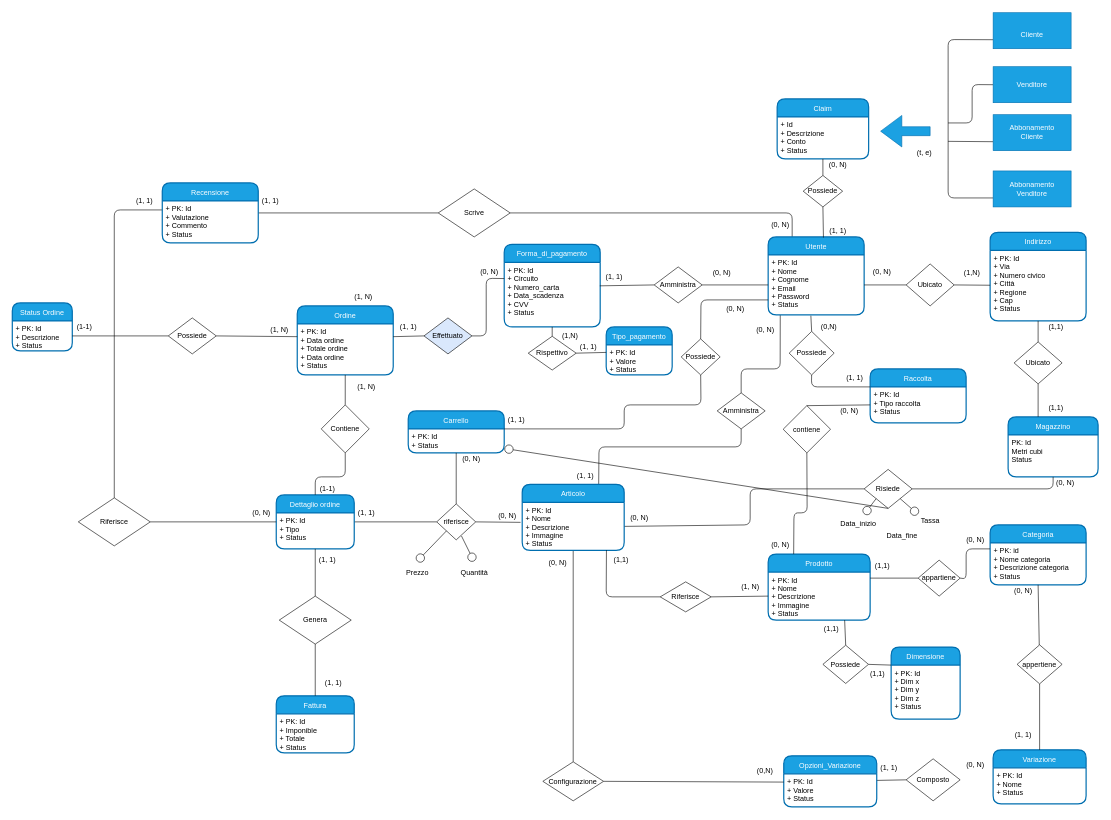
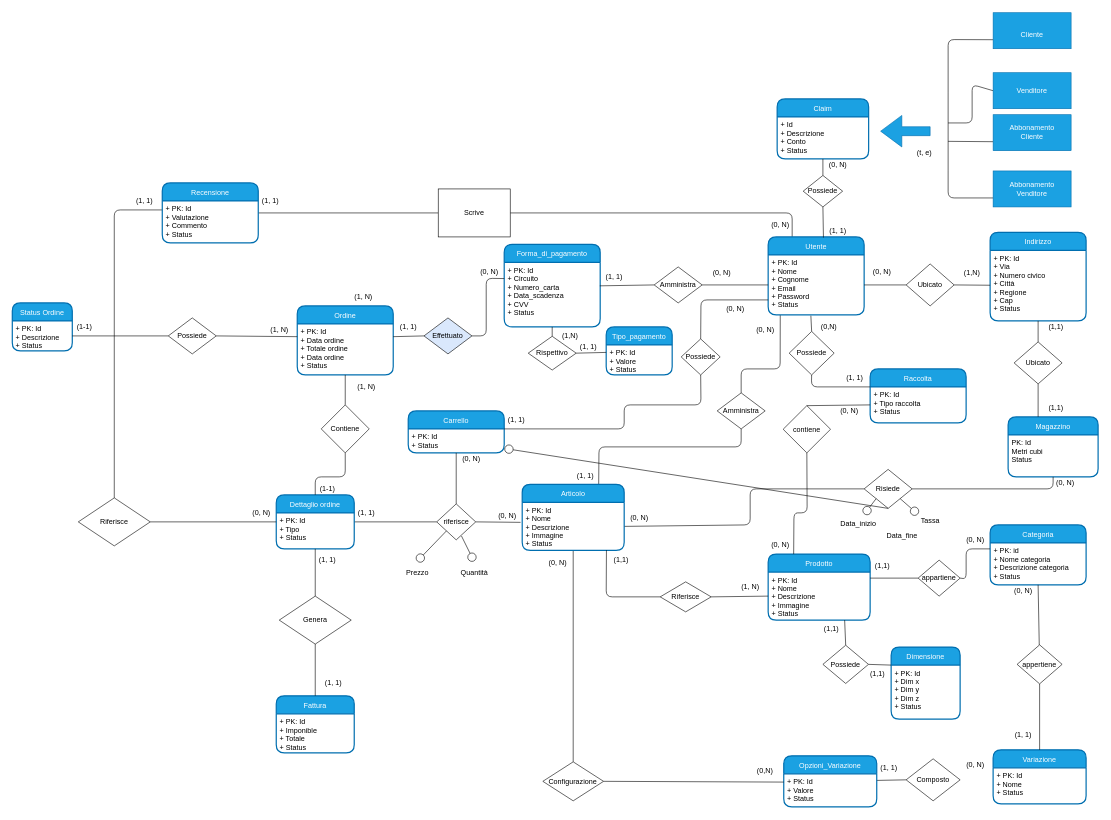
node "Venditore": moved (1032, 84) -> (1032, 90)
node "Scrive": shape diamond -> rectangle
